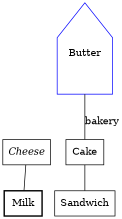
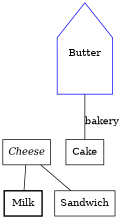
edge "Cake" -- "Sandwich": now "Cheese" -- "Sandwich"
